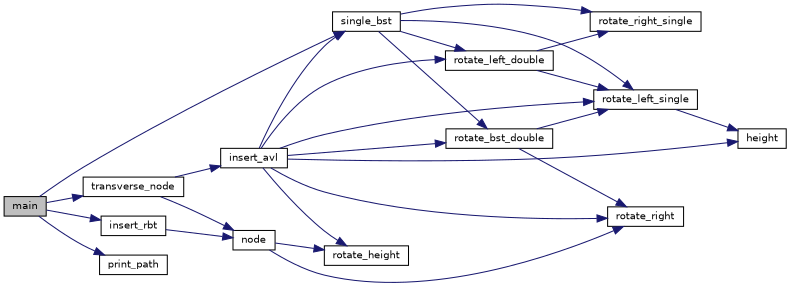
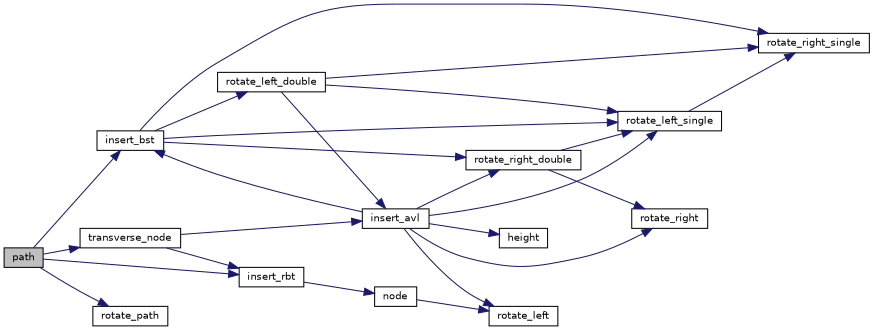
node "single_bst": label "single_bst" -> "insert_bst"
edge "insert_avl" -> "rotate_left_double": reversed
edge "rotate_left_single" -> "height": now "rotate_left_single" -> "rotate_right_single"
node "rotate_bst_double": label "rotate_bst_double" -> "rotate_right_double"
node "main": label "main" -> "path"
edge "transverse_node" -> "node": now "transverse_node" -> "insert_rbt"
node "rotate_height": label "rotate_height" -> "rotate_left"
node "print_path": label "print_path" -> "rotate_path"
edge "node" -> "rotate_right": removed
